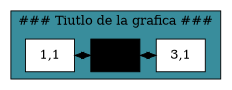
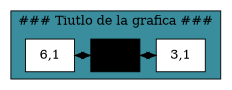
node "1,1": label "1,1" -> "6,1"
